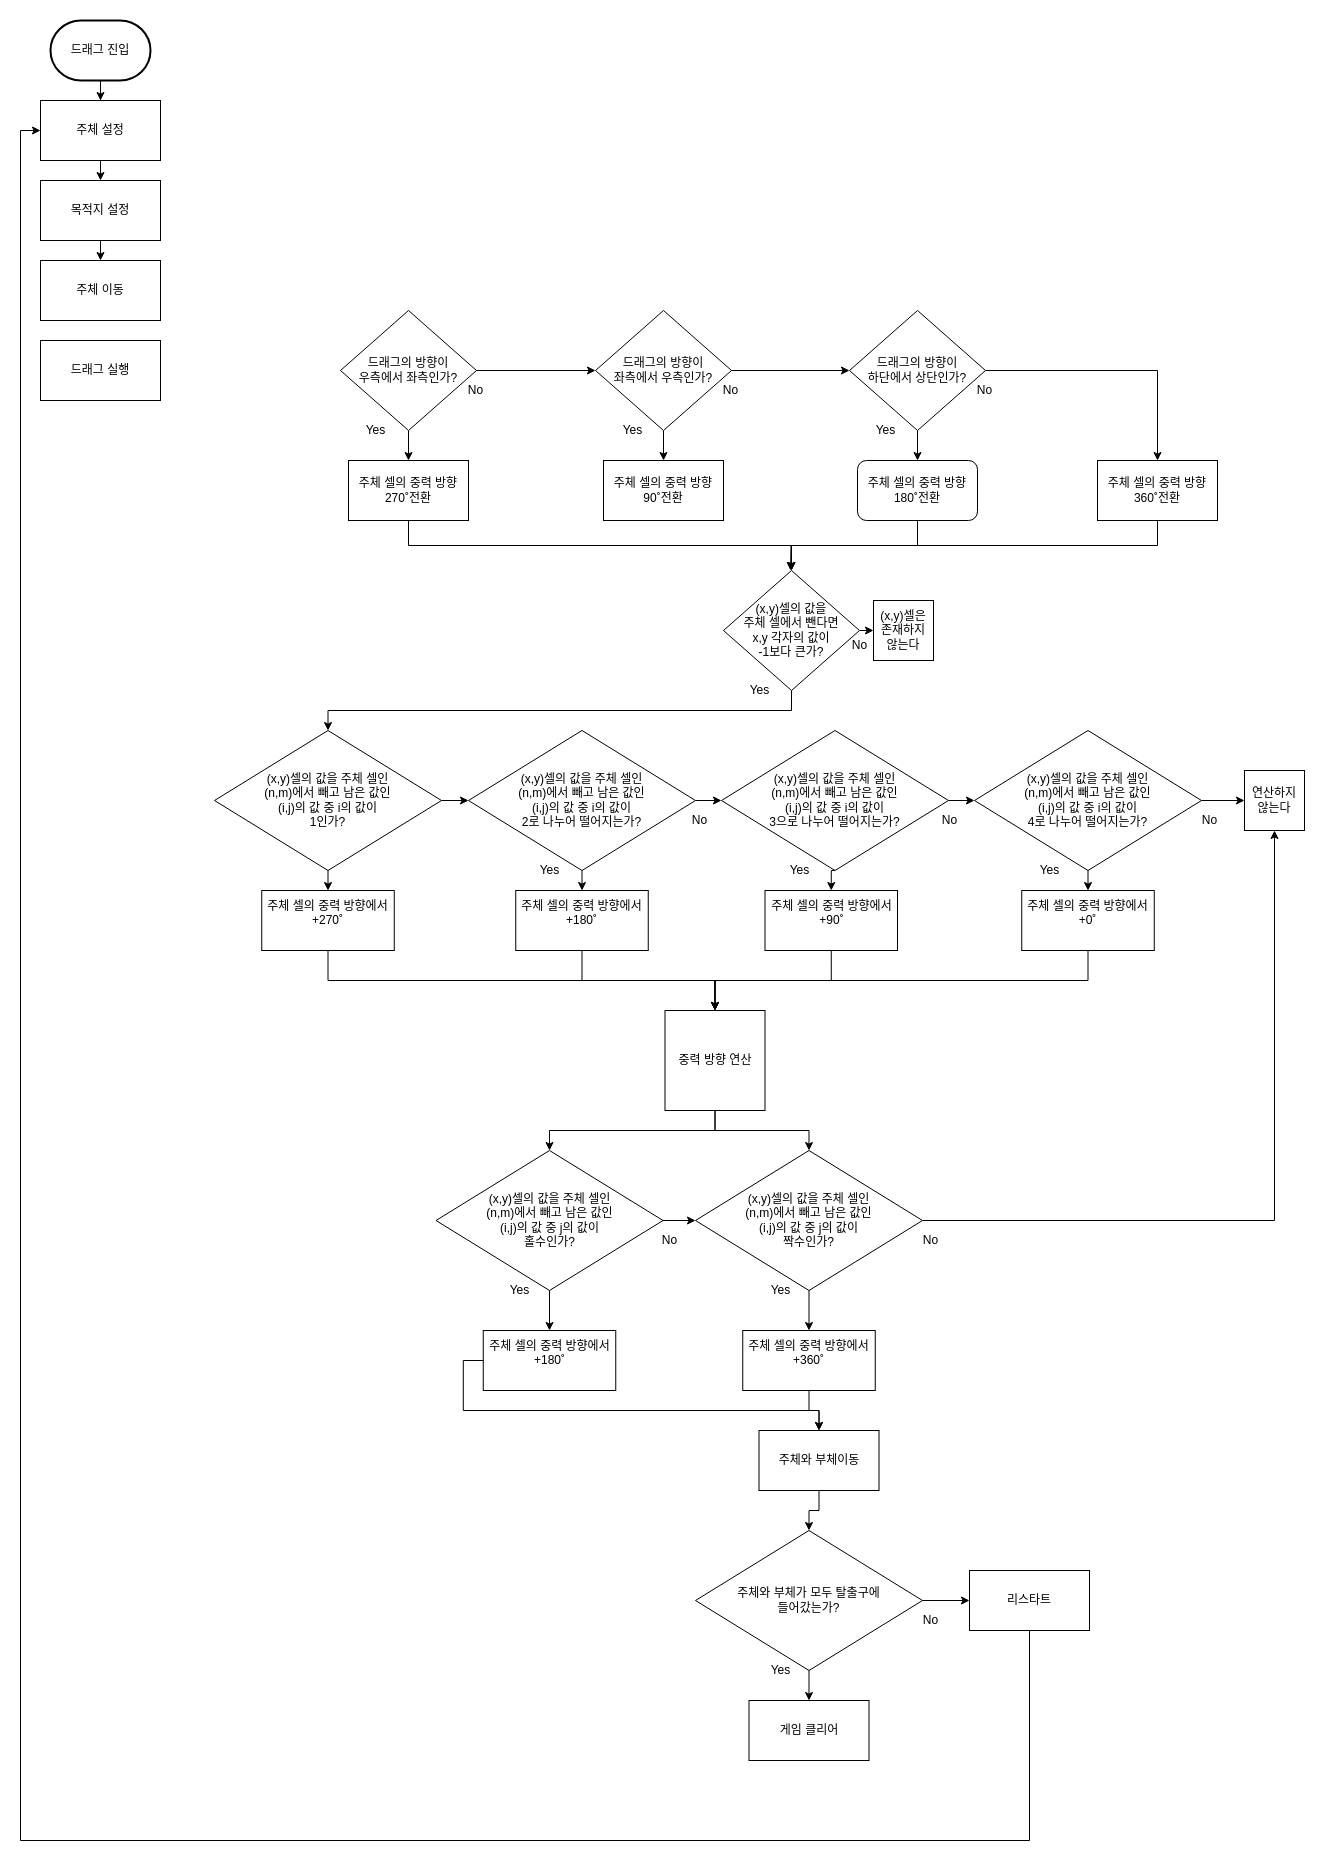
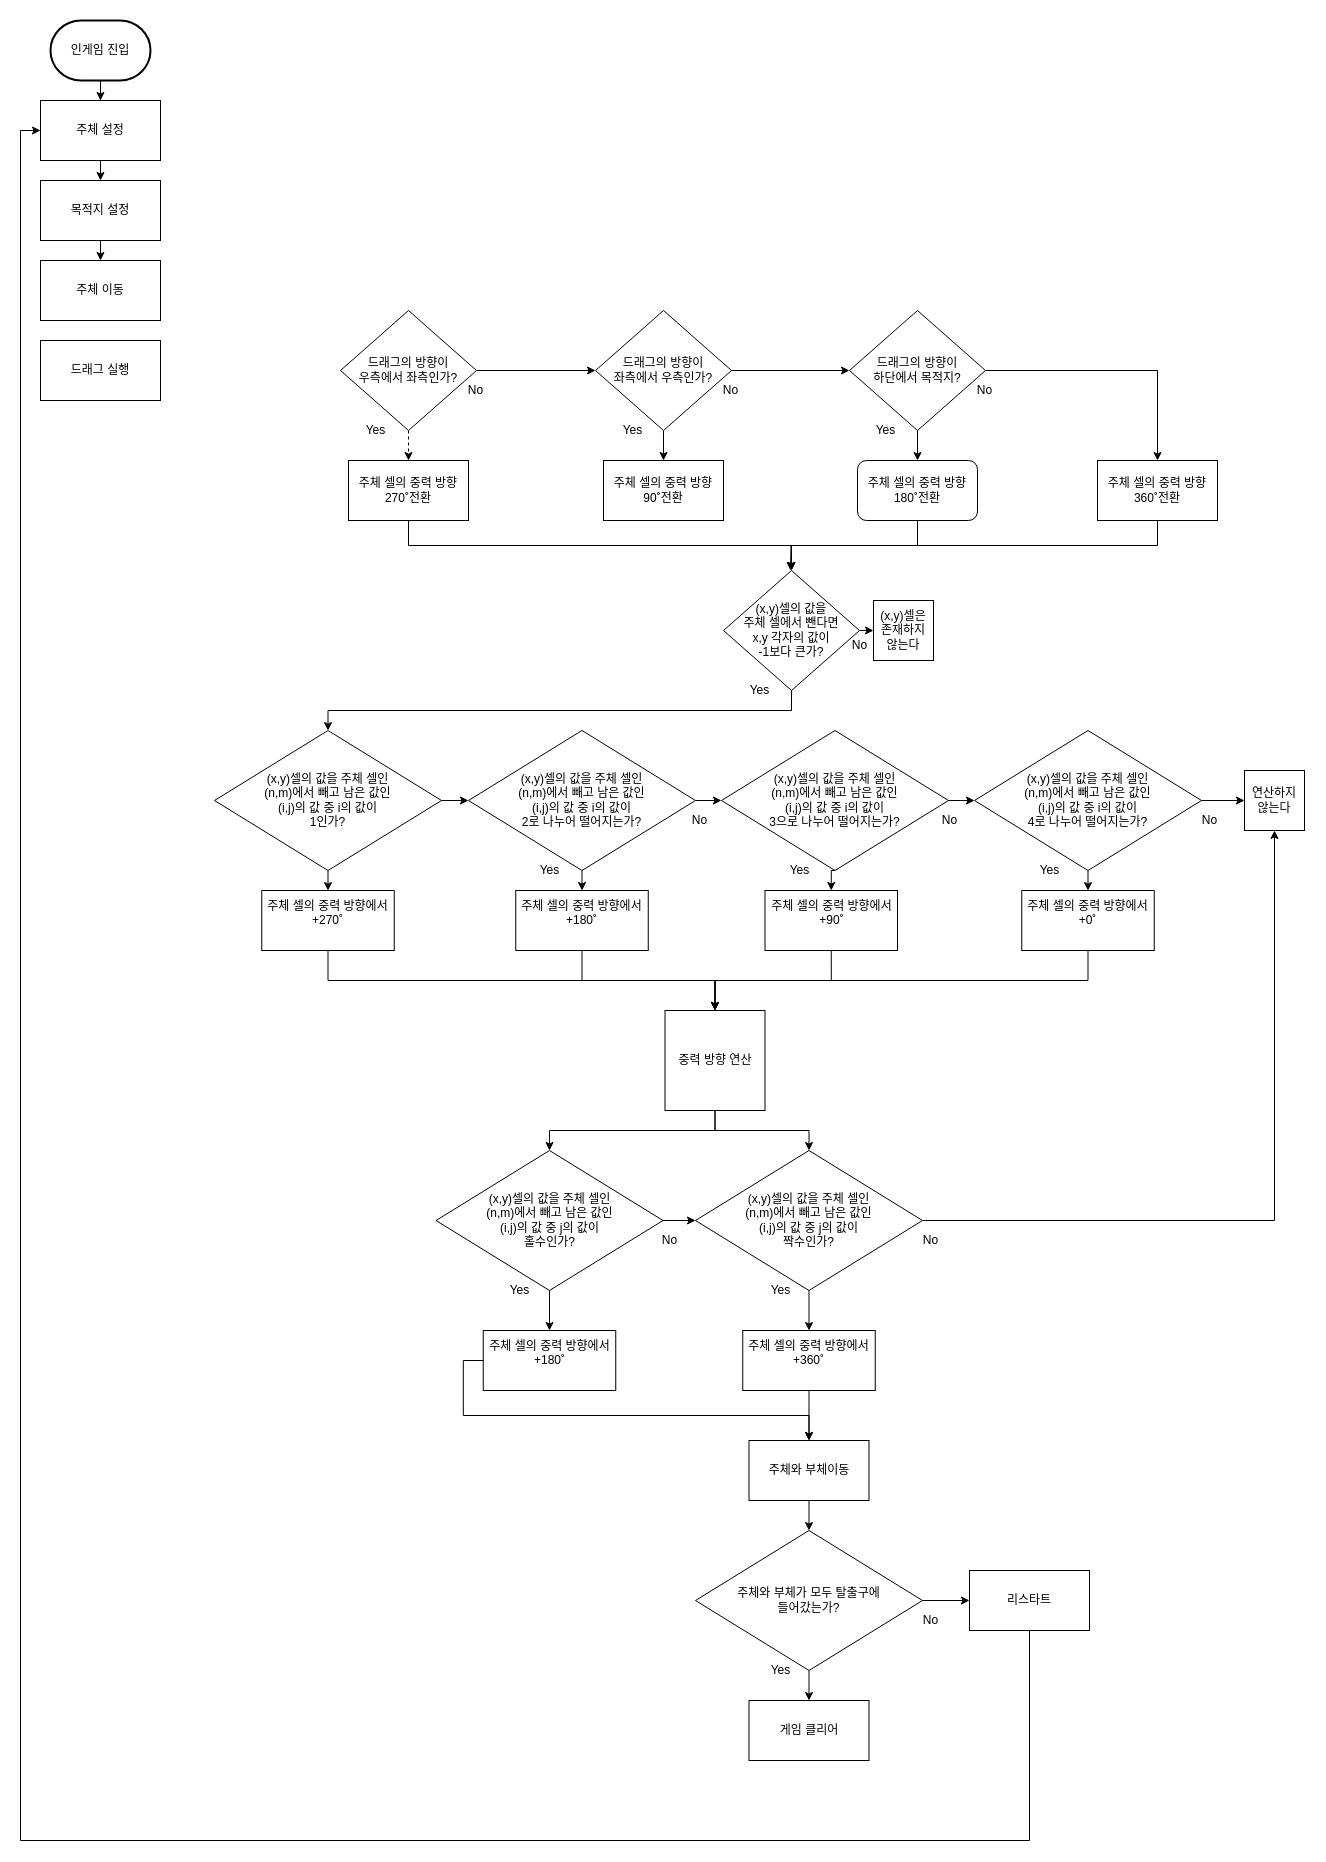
node "드래그 진입": label "드래그 진입" -> "인게임 진입"
node "드래그의 방향이 하단에서 상단인가?": label "드래그의 방향이 하단에서 상단인가?" -> "드래그의 방향이 하단에서 목적지?"
edge "드래그의 방향이 우측에서 좌측인가?" -> "주체 셀의 중력 방향 270˚전환": style solid -> dashed
node "주체와 부체이동": moved (819, 1461) -> (809, 1471)
